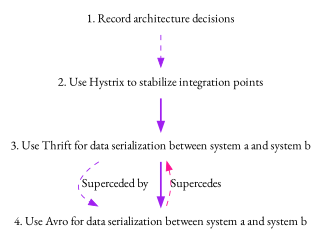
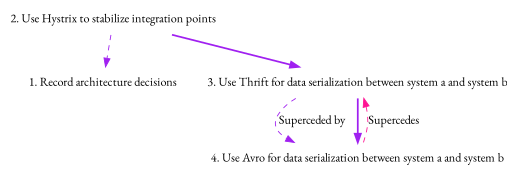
edge "1. Record architecture decisions" -> "2. Use Hystrix to stabilize integration points": reversed
